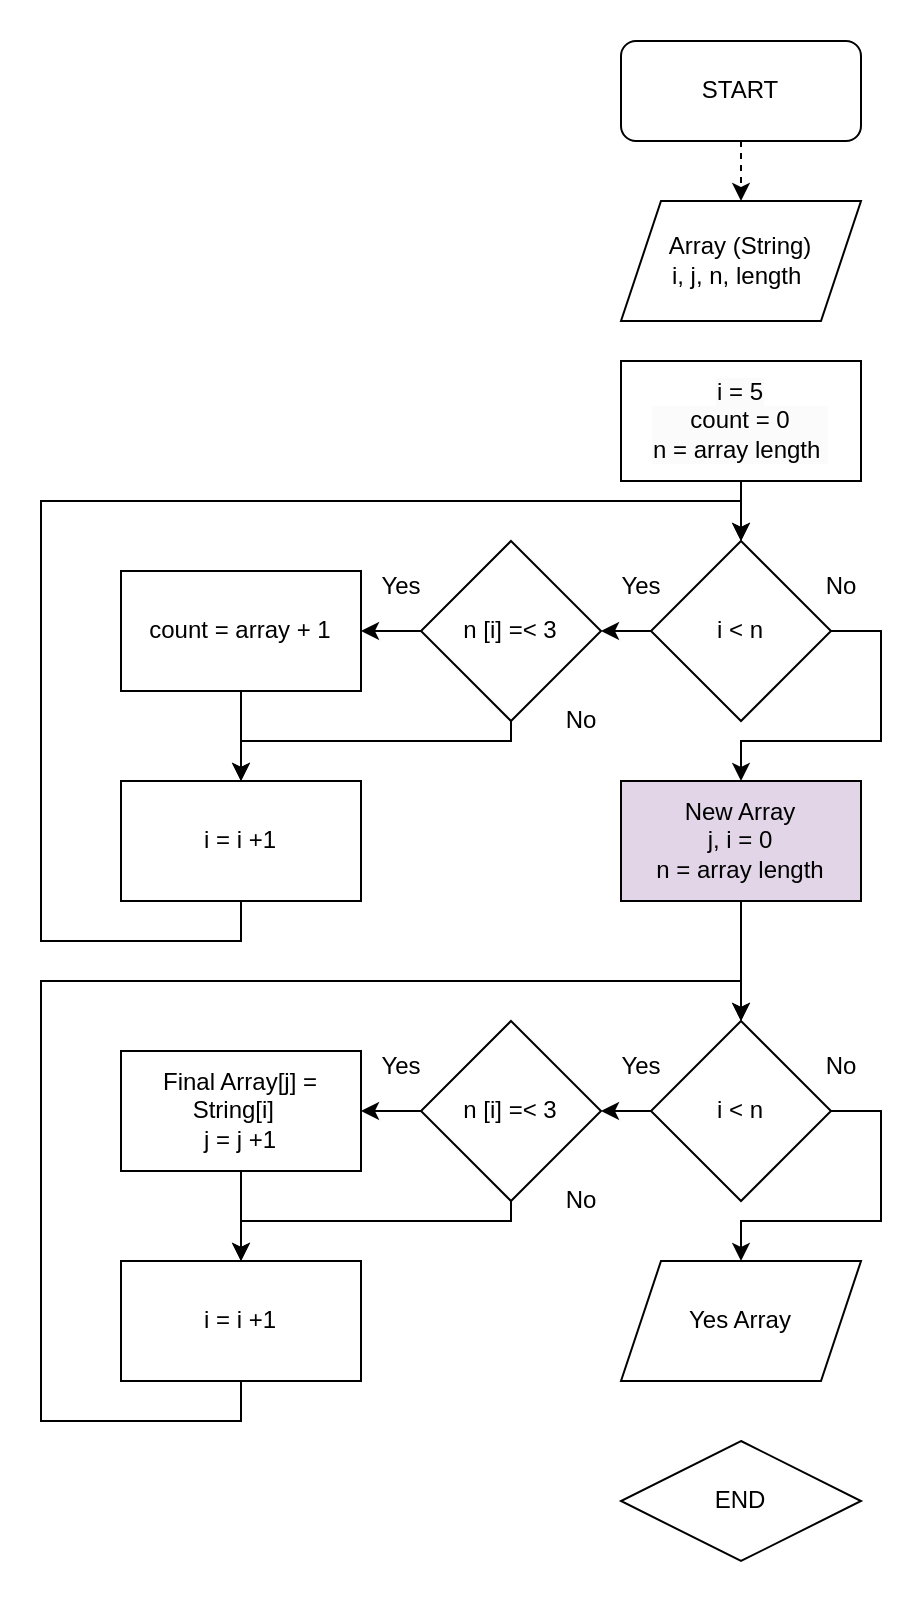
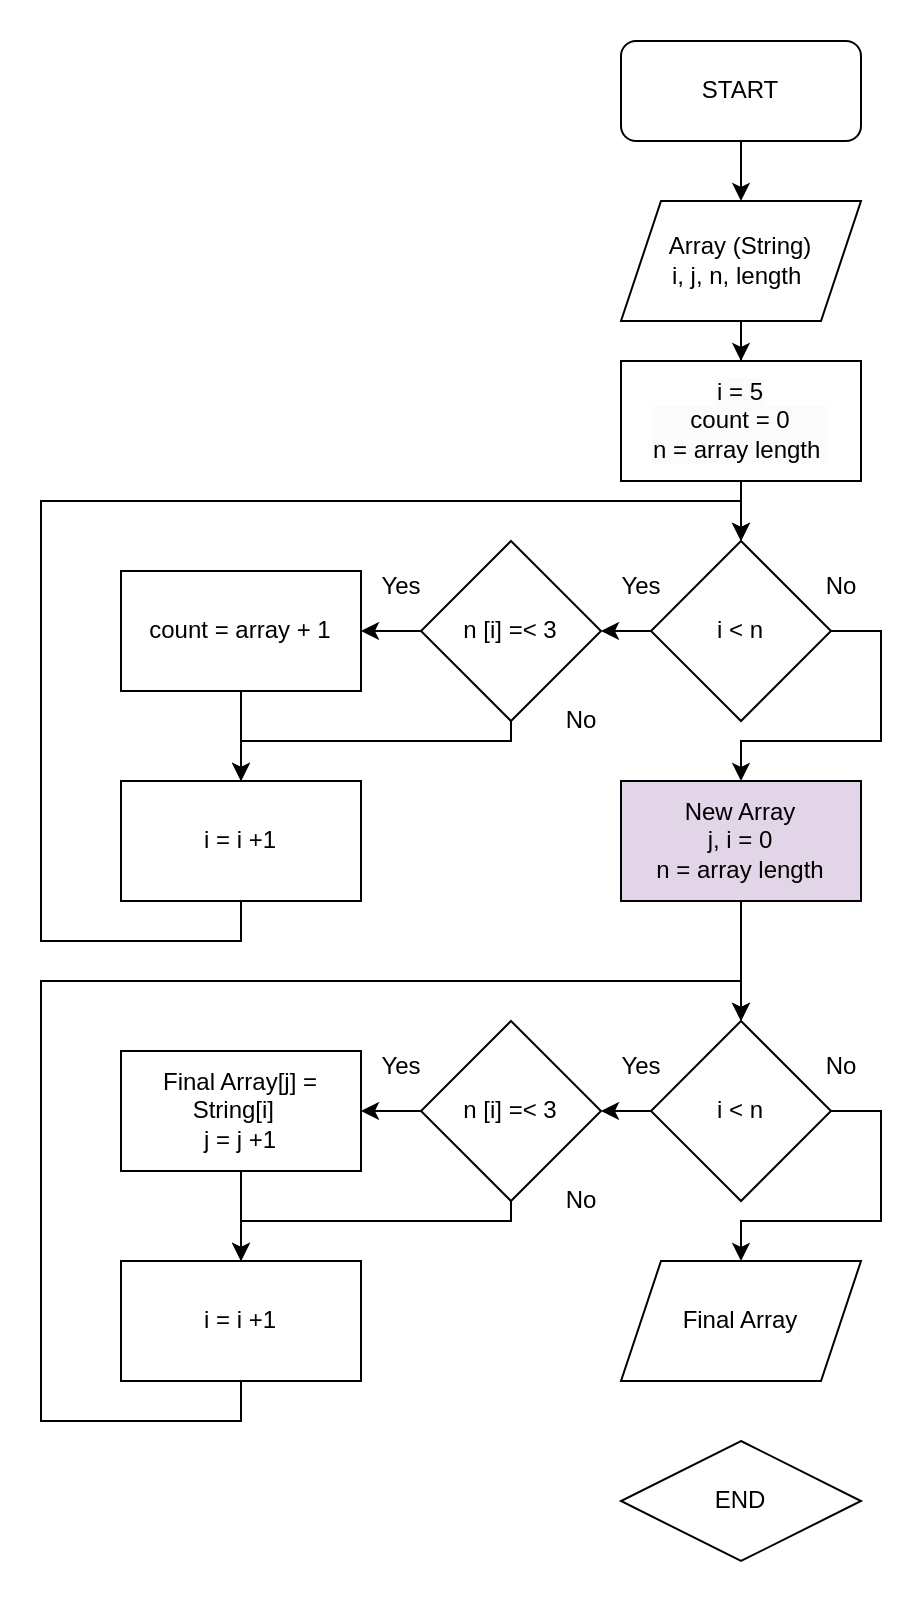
edge "START" -> "Array (String) i, j, n, length": style dashed -> solid
edge "Array (String) i, j, n, length" -> "i = 5 count = 0 n = array length": added
node "Yes Array": label "Yes Array" -> "Final Array"
